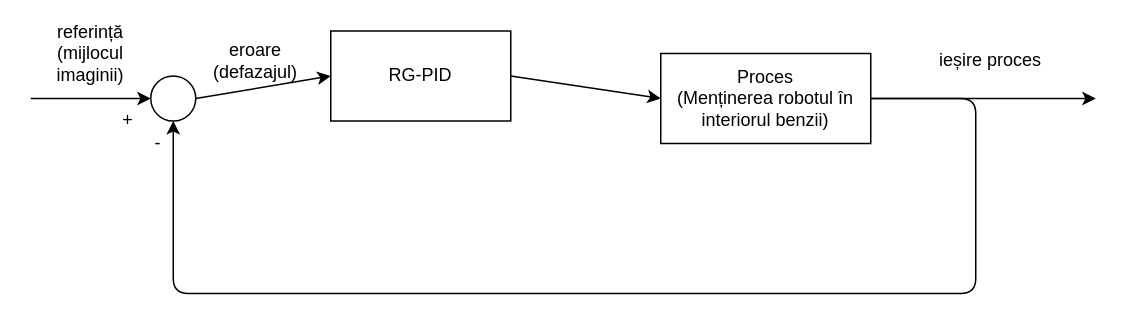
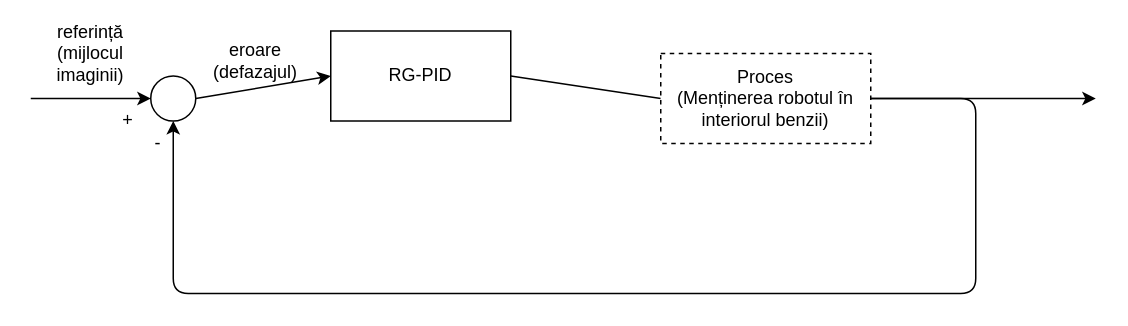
node "ieșire proces": removed
edge "RG-PID" -> "Proces (Menținerea robotul în interiorul benzii)": arrowhead classic -> none
node "Proces (Menținerea robotul în interiorul benzii)": style solid -> dashed
